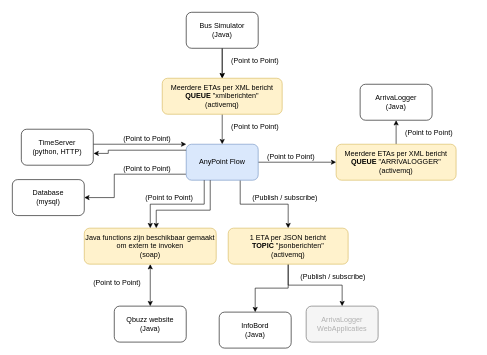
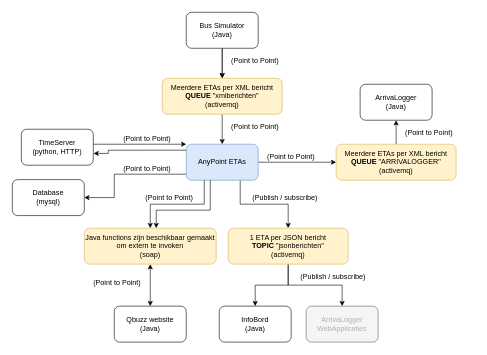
node "AnyPoint Flow": label "AnyPoint Flow" -> "AnyPoint ETAs"
node "InfoBord (Java)": moved (255, 330) -> (255, 324)
